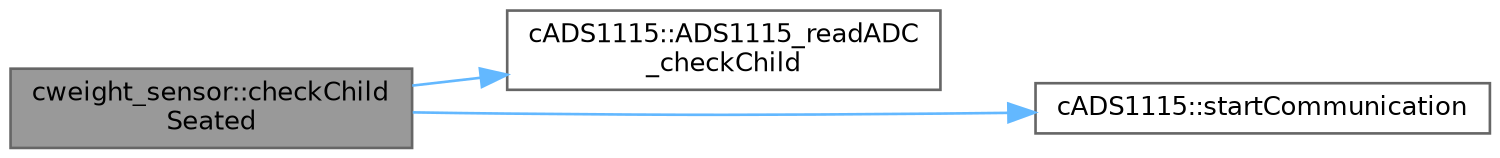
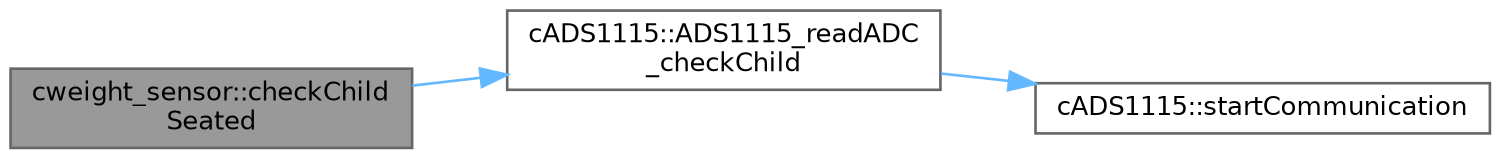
edge "cweight_sensor::checkChild Seated" -> "cADS1115::startCommunication": now "cADS1115::ADS1115_readADC _checkChild" -> "cADS1115::startCommunication"
